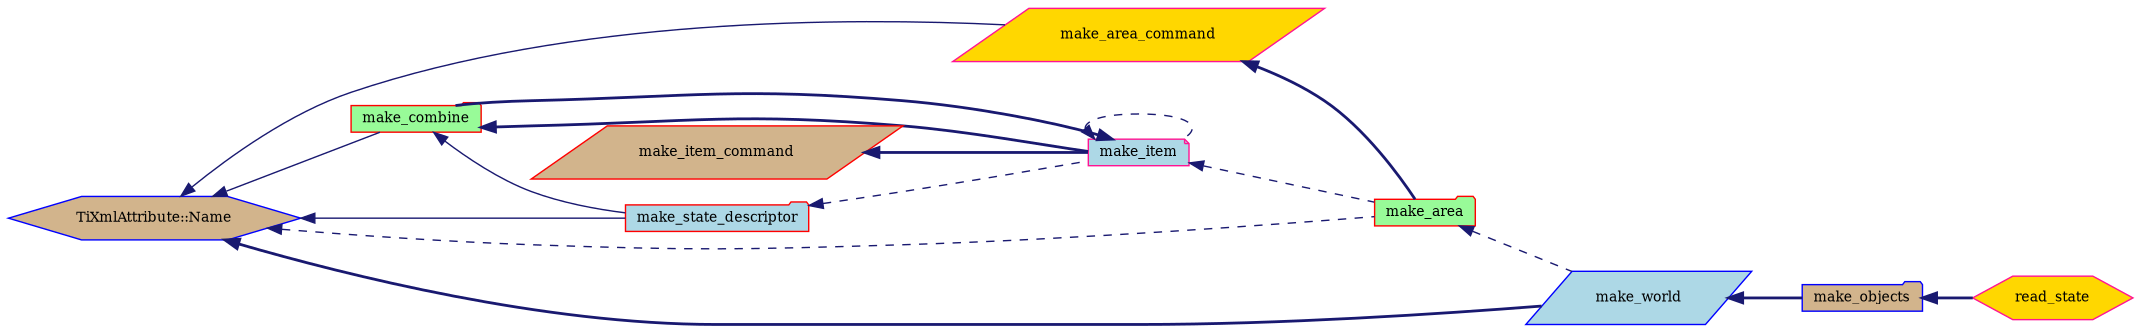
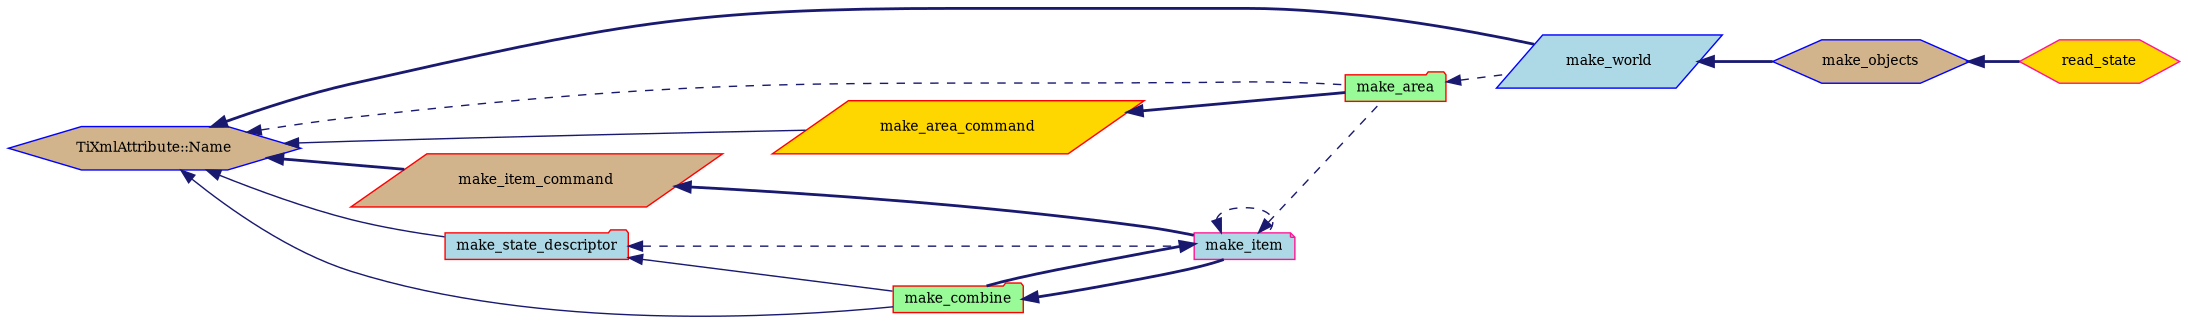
node "make_area_command": color deeppink -> red
edge "make_item_command" -> "TiXmlAttribute::Name": added
edge "make_state_descriptor" -> "make_combine": reversed
node "make_objects": shape folder -> hexagon
